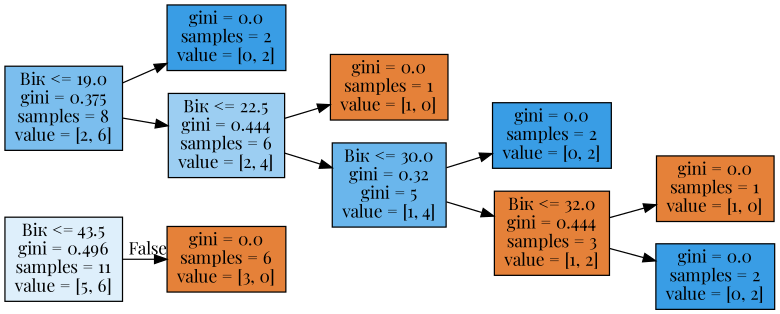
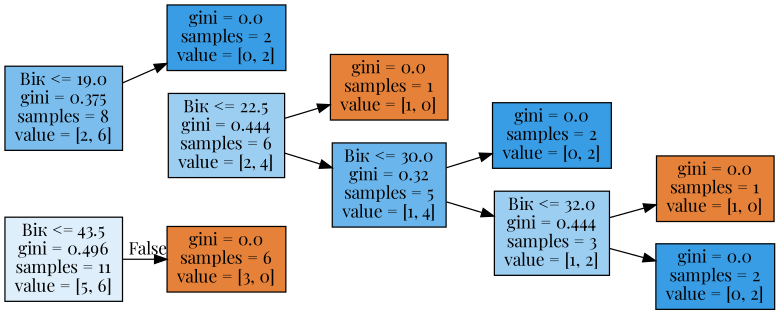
edge "Вік <= 19.0 gini = 0.375 samples = 8 value = [2, 6]" -> "Вік <= 22.5 gini = 0.444 samples = 6 value = [2, 4]": removed
node "Вік <= 30.0 gini = 0.32 gini = 5 value = [1, 4]": label "Вік <= 30.0 gini = 0.32 gini = 5 value = [1, 4]" -> "Вік <= 30.0 gini = 0.32 samples = 5 value = [1, 4]"
node "Вік <= 32.0 gini = 0.444 samples = 3 value = [1, 2]": fillcolor #e58139 -> #9ccef2
